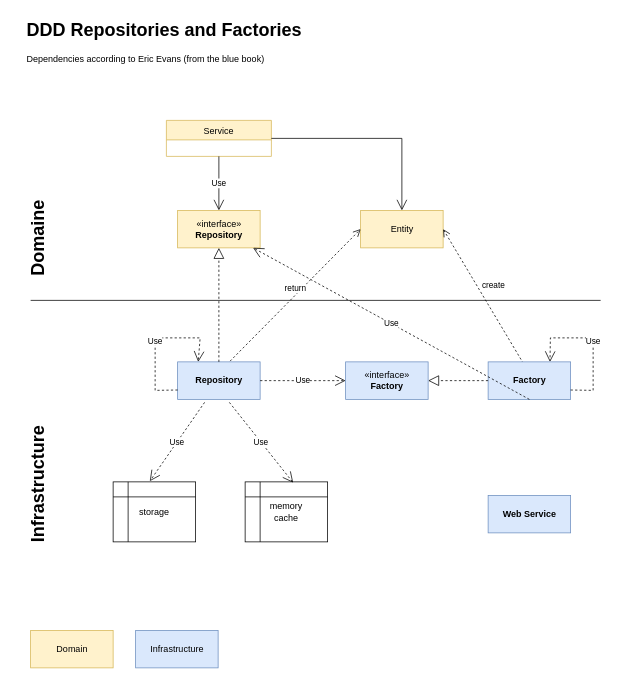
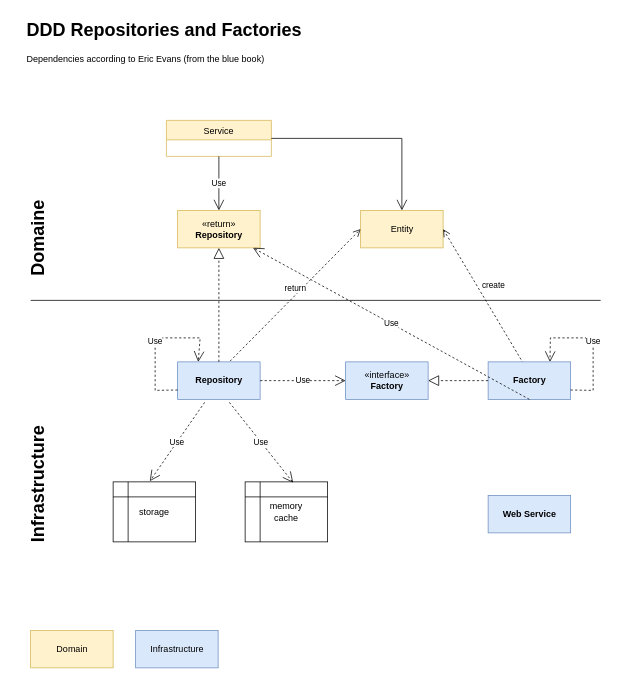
node "«interface» Repository": label "«interface» Repository" -> "«return» Repository"
